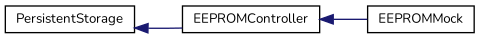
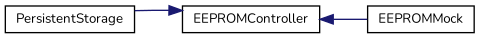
edge "EEPROMController" -> "PersistentStorage": reversed
